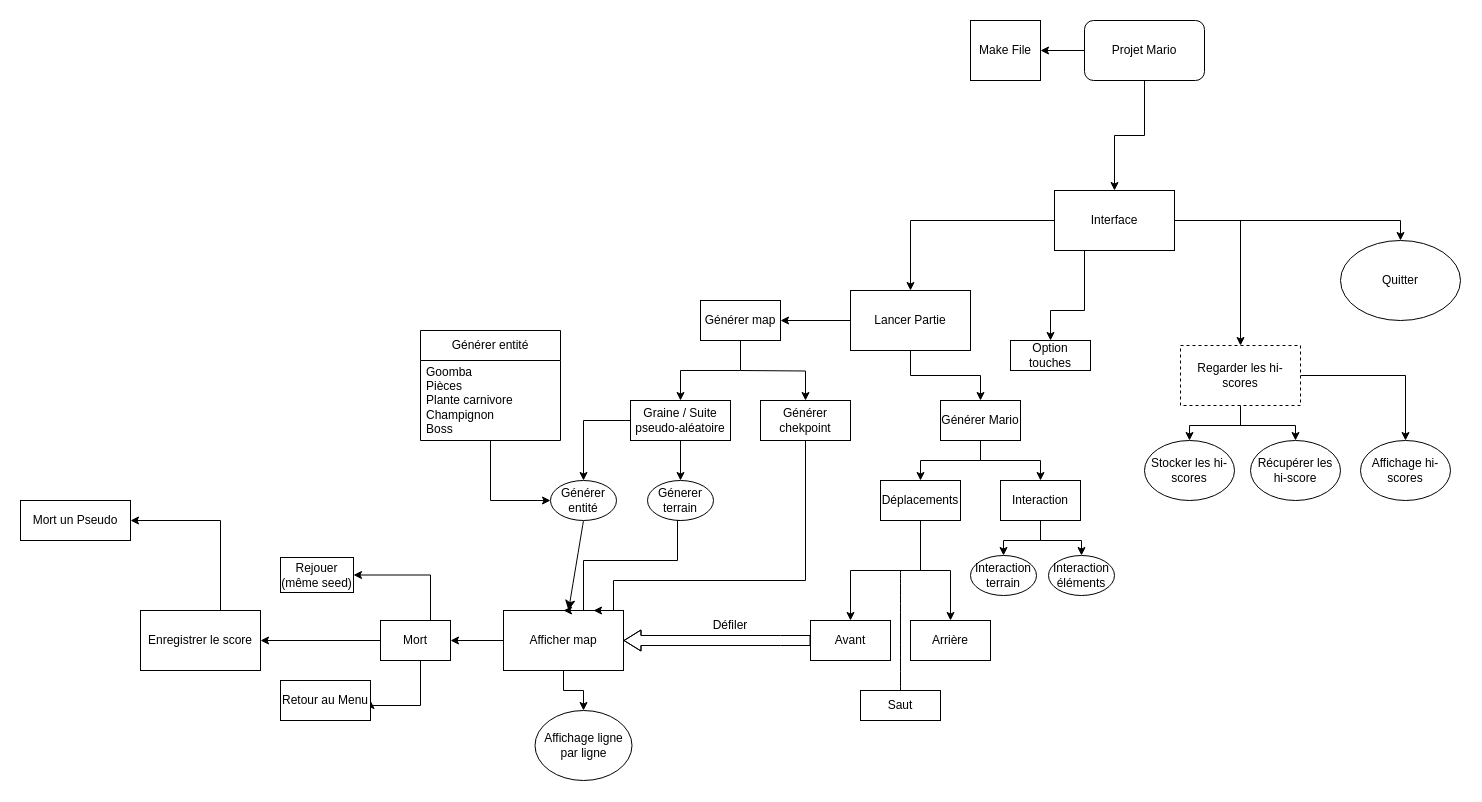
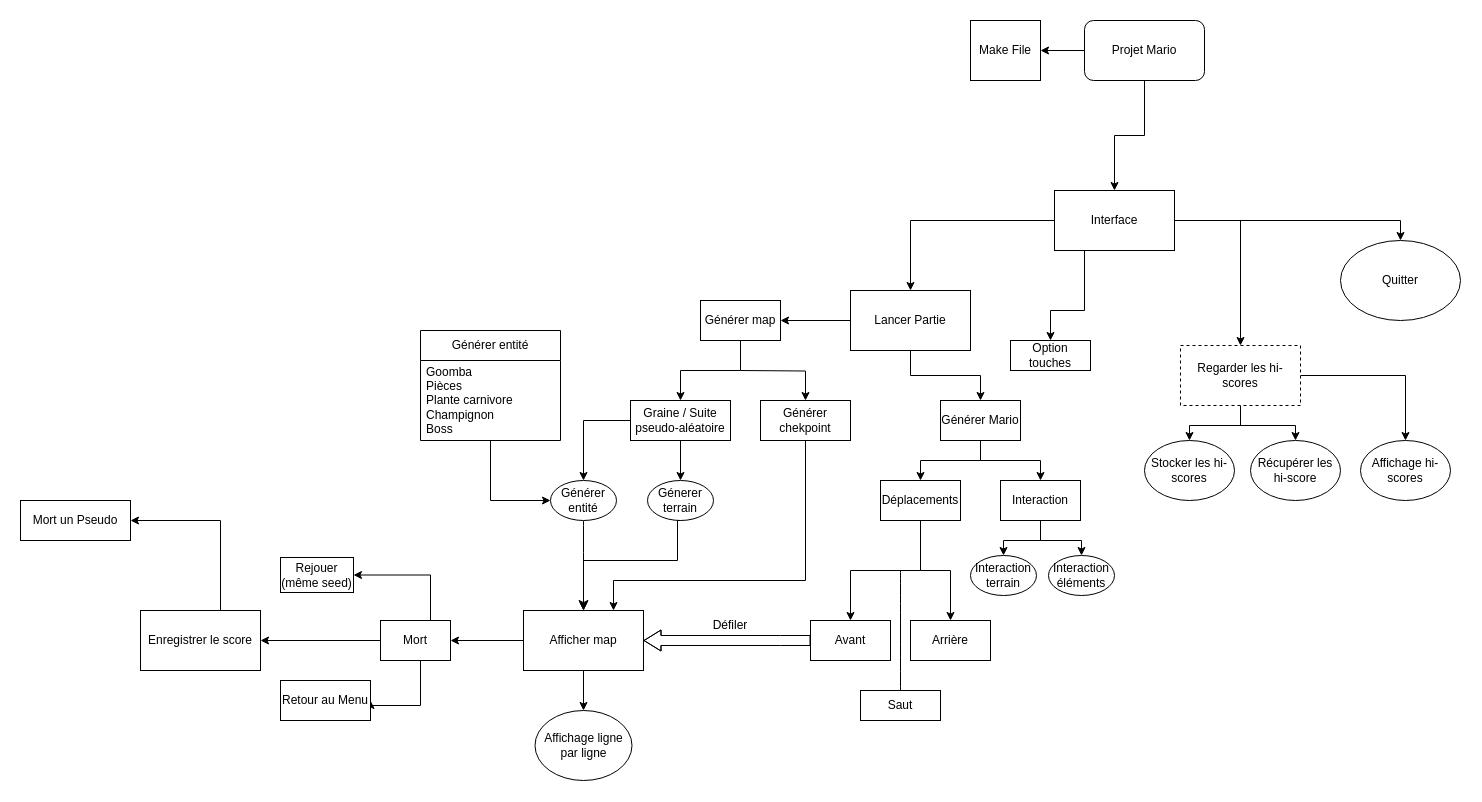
node "Afficher map": moved (564, 641) -> (584, 641)
